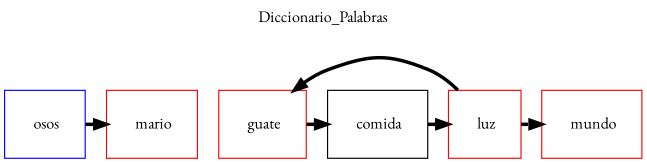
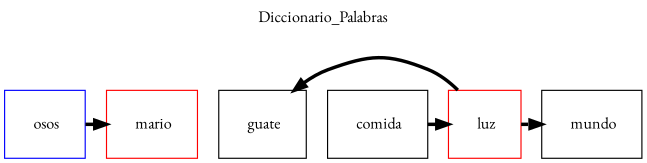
node "guate": color red -> black
edge "guate" -- "comida": removed
node "mundo": color red -> black
